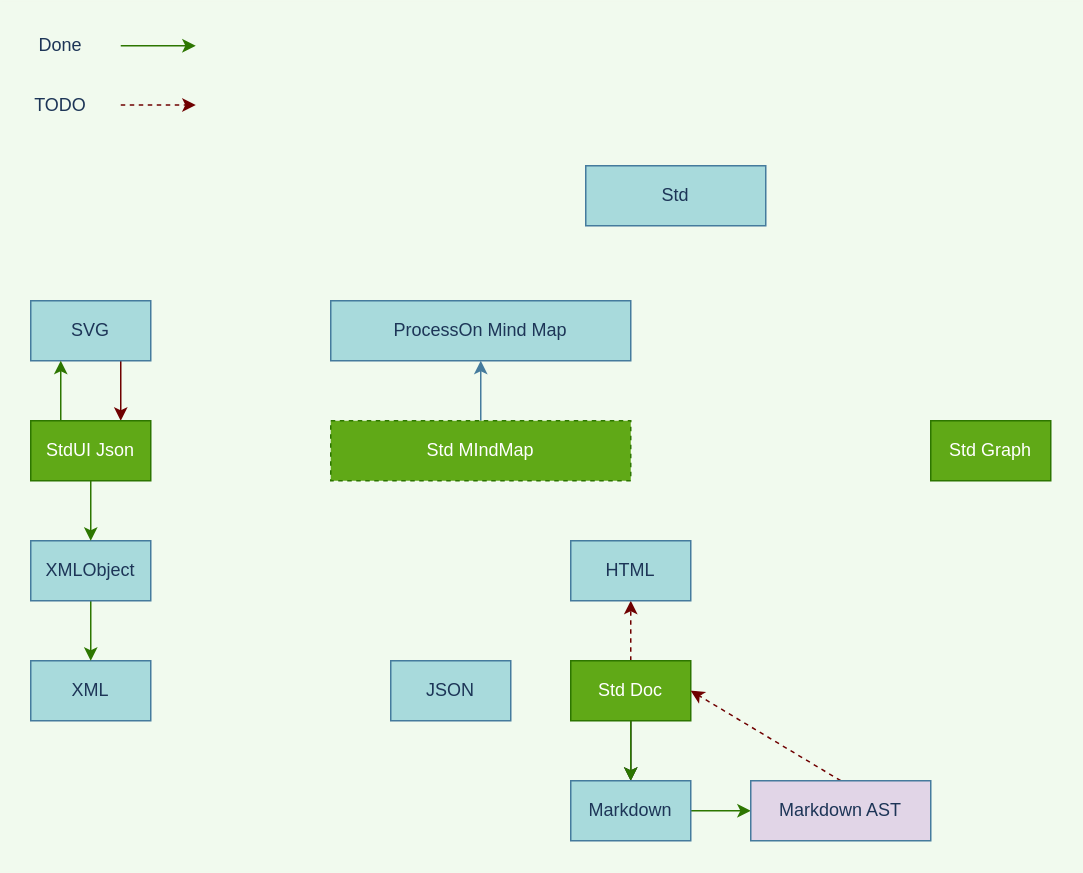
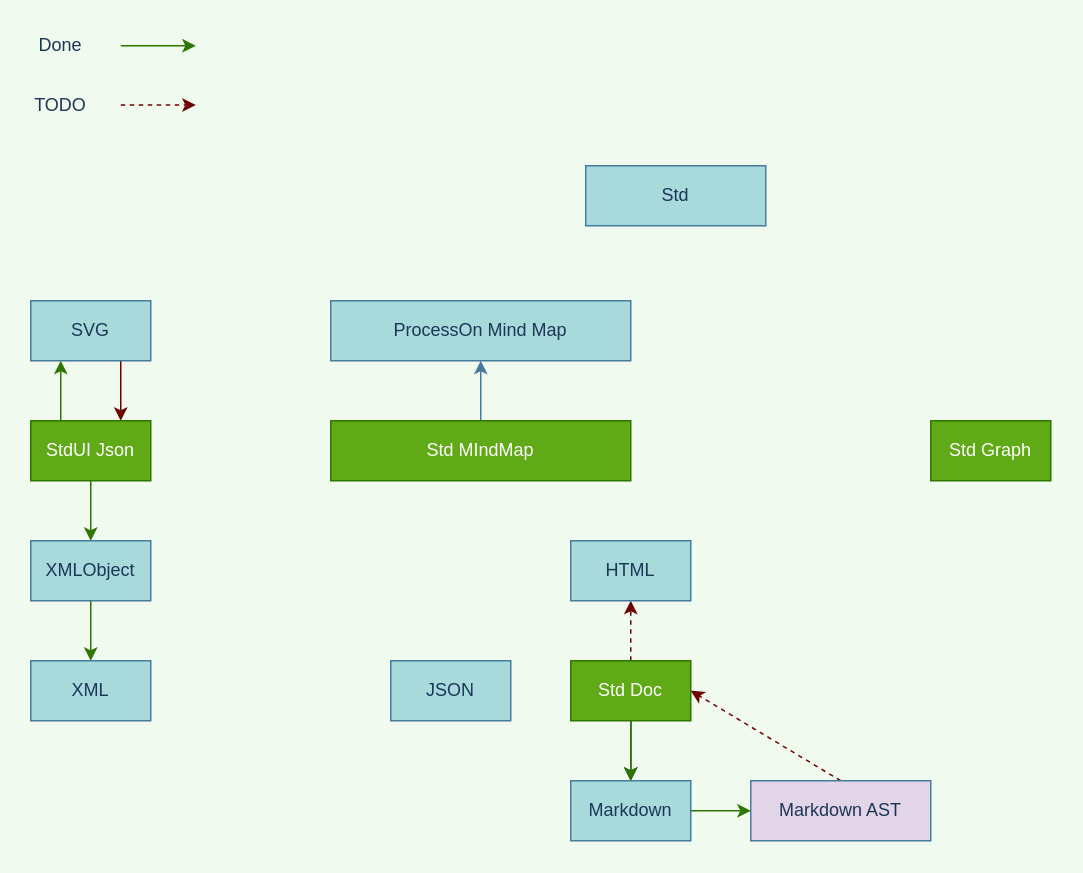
node "Std MIndMap": style dashed -> solid
